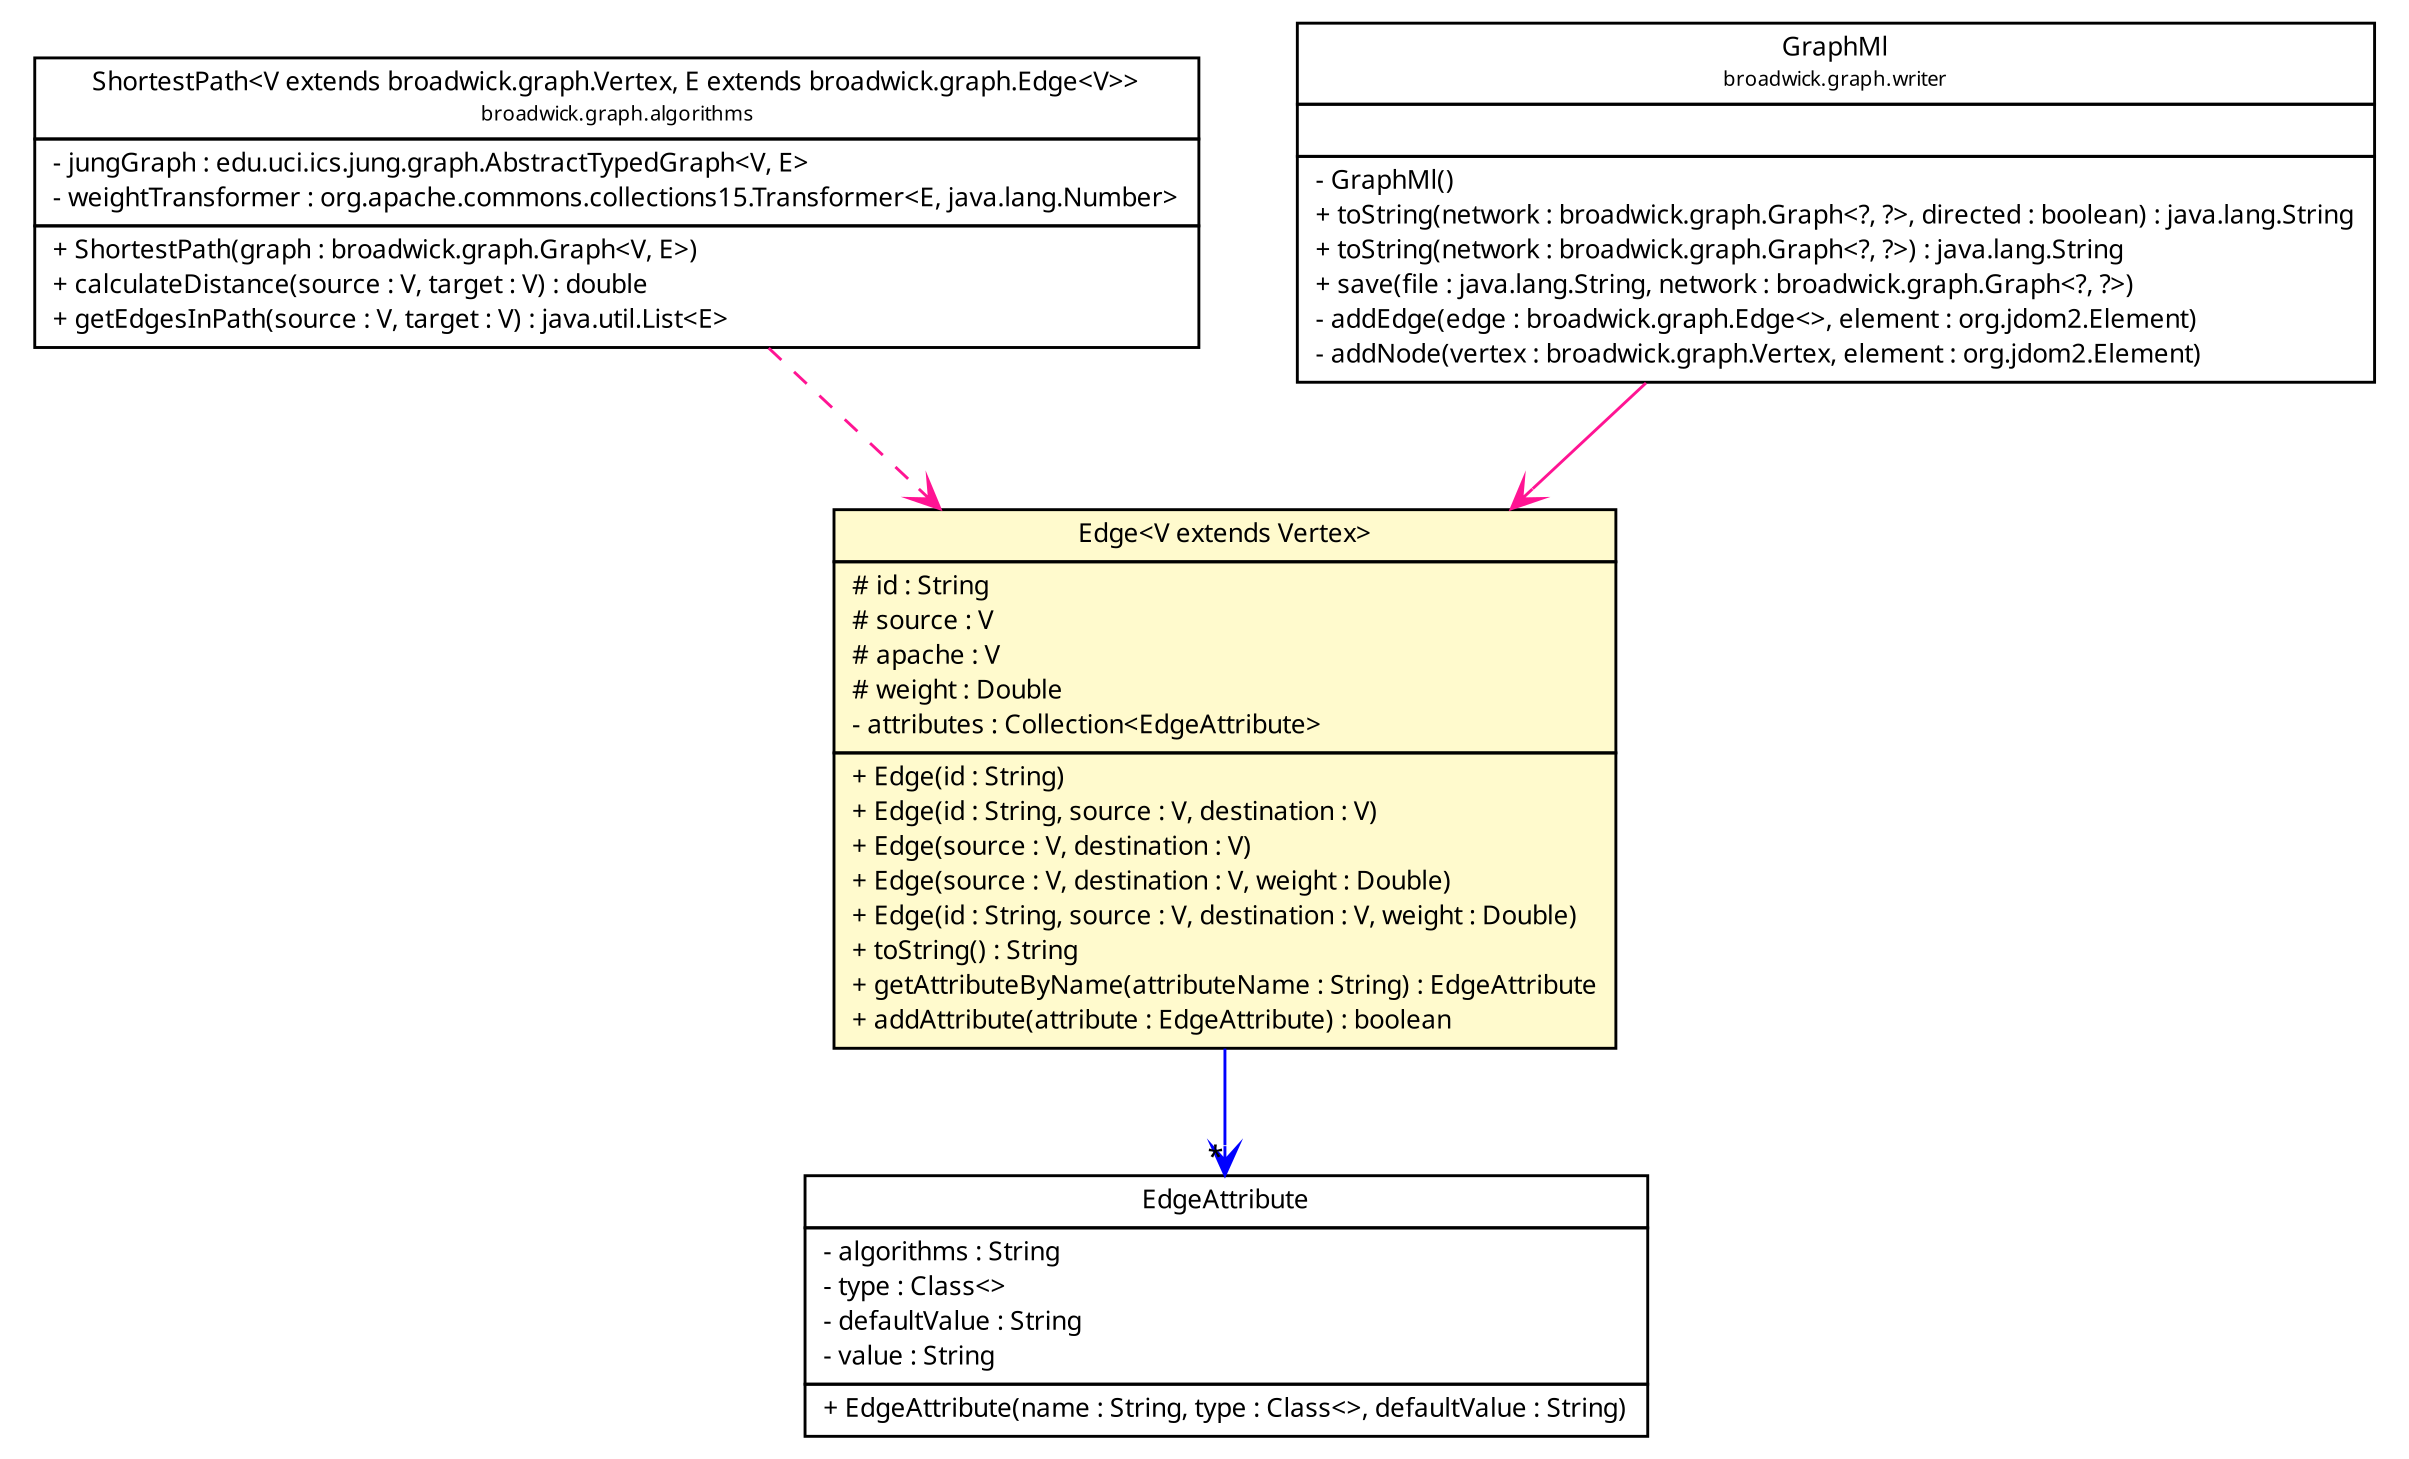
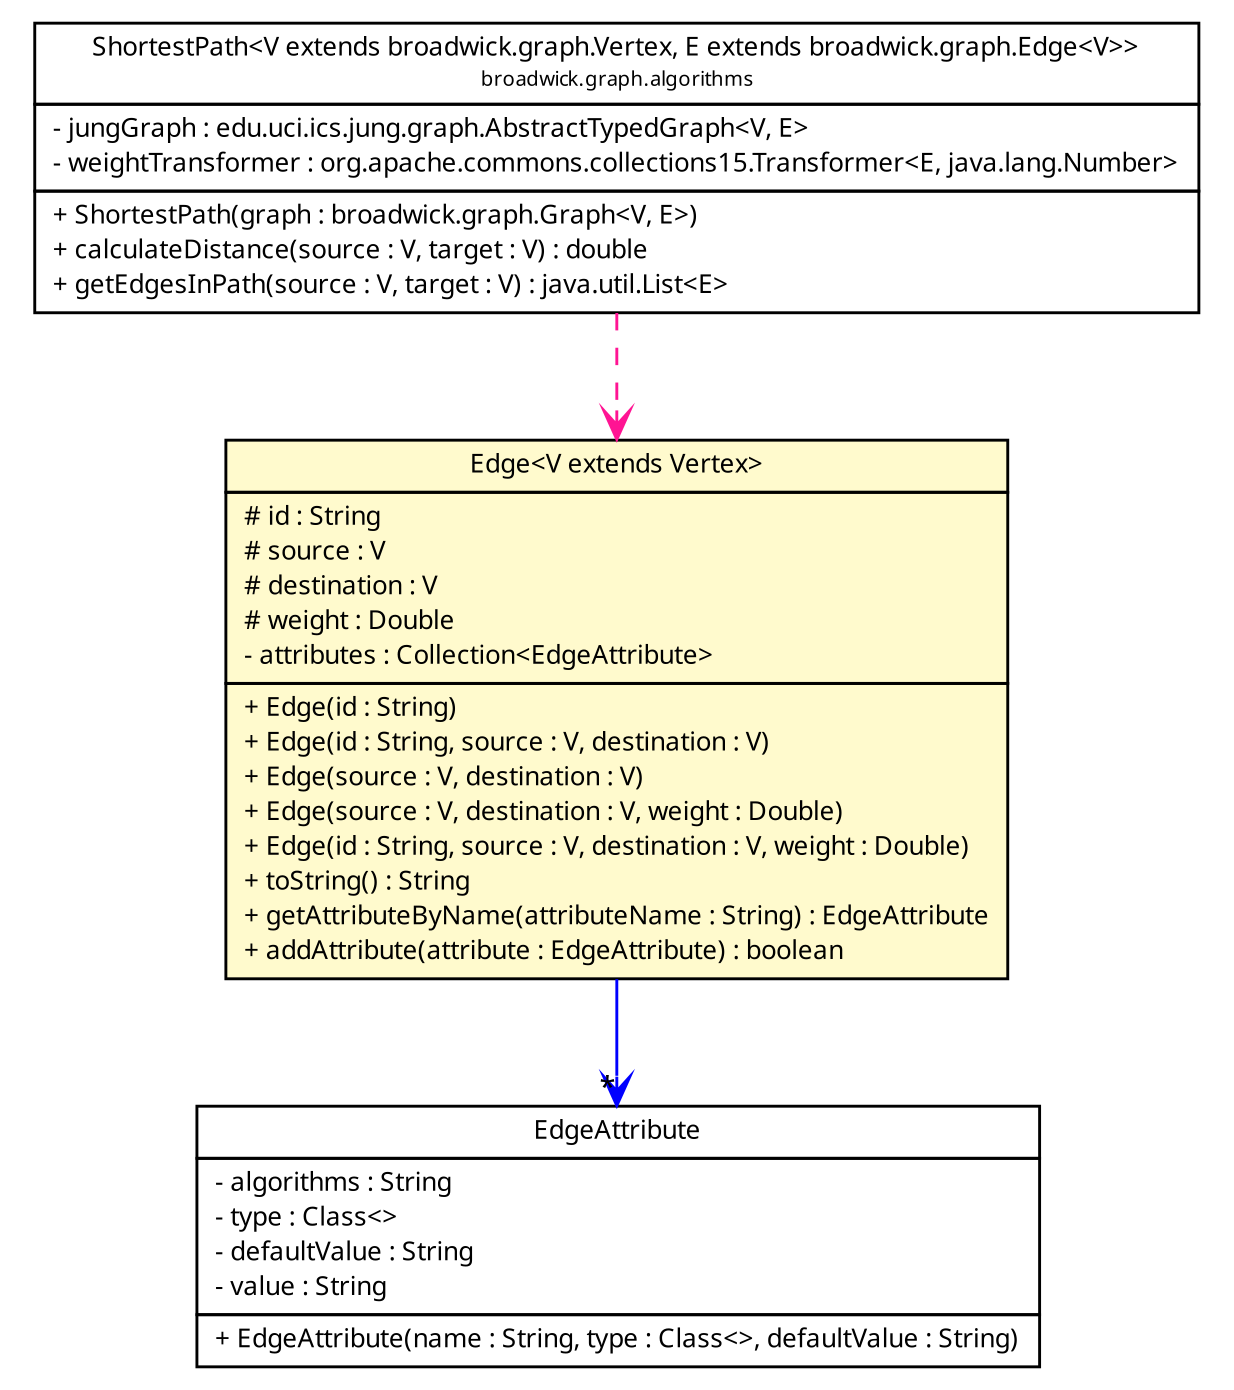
node "GraphMl": removed
node "Edge<V extends Vertex>": text "# apache : V" -> "# destination : V"
